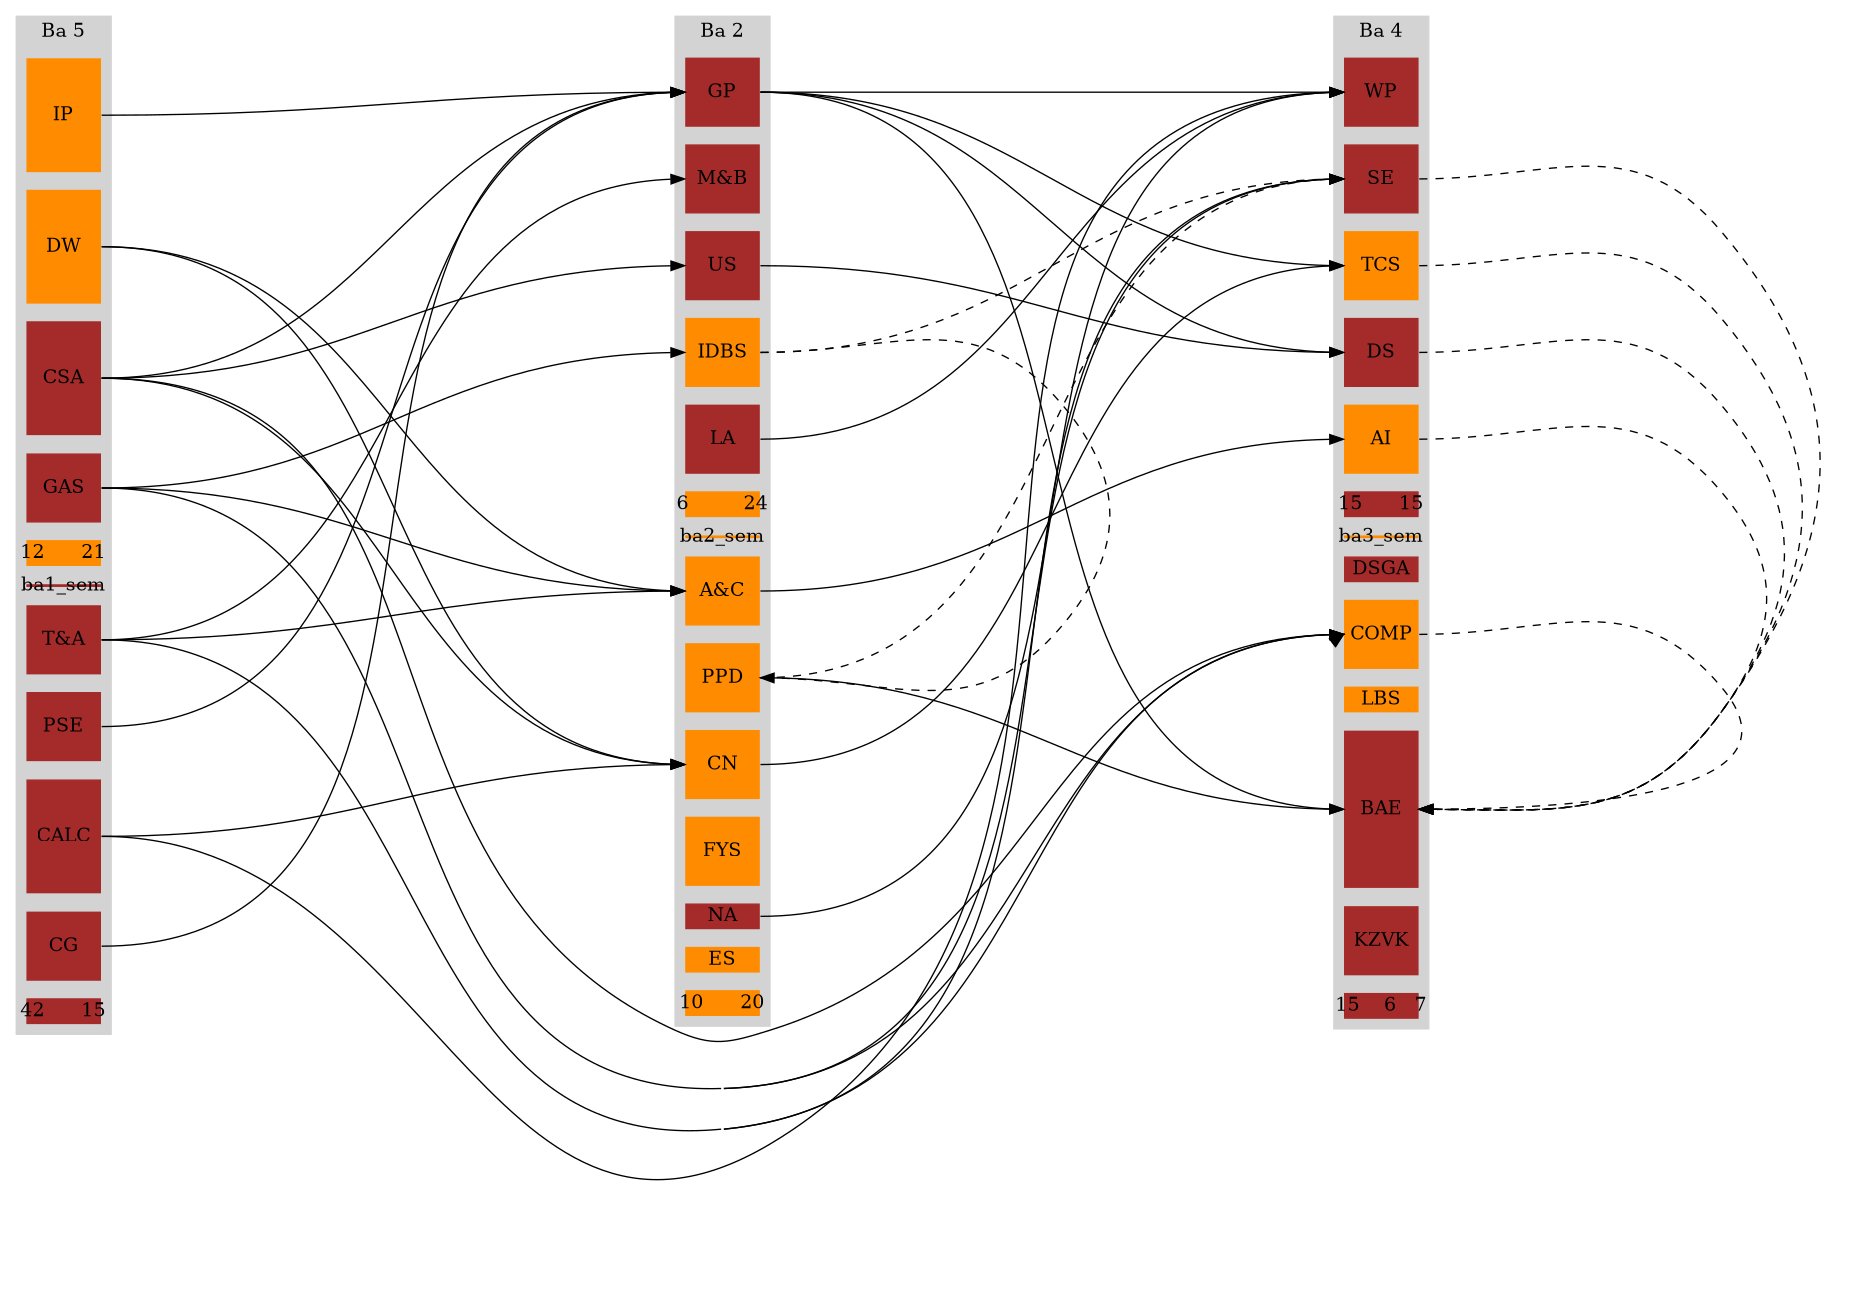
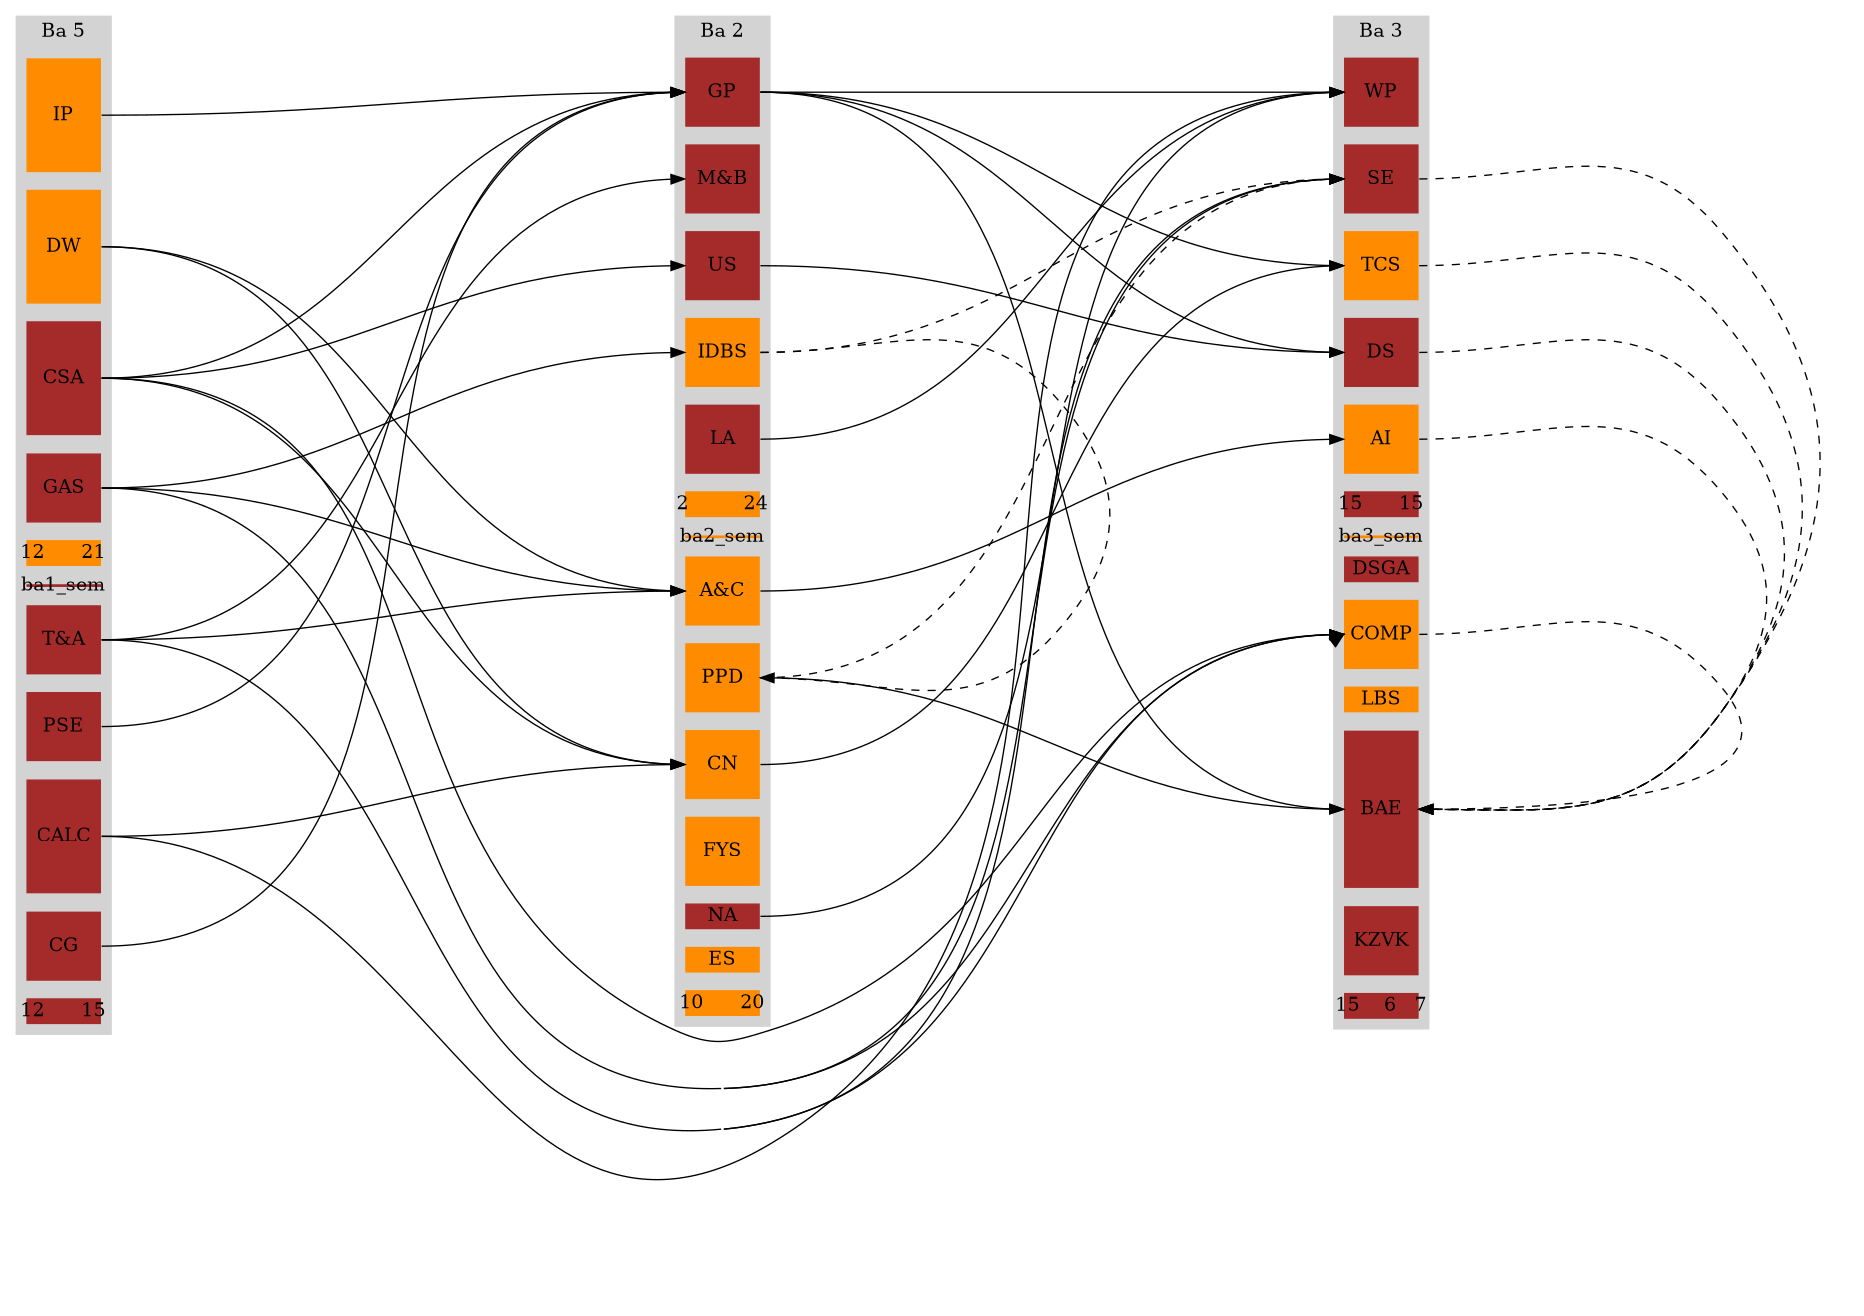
cluster "Ba 4": label "Ba 4" -> "Ba 3"
node "6         24": label "6         24" -> "2         24"
node "42      15": label "42      15" -> "12      15"
